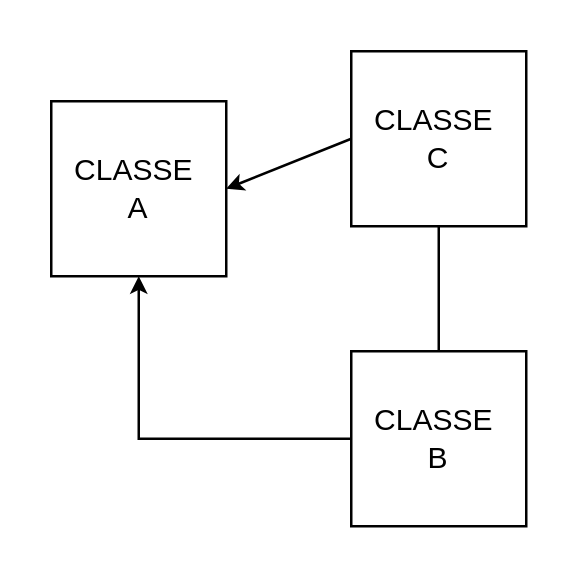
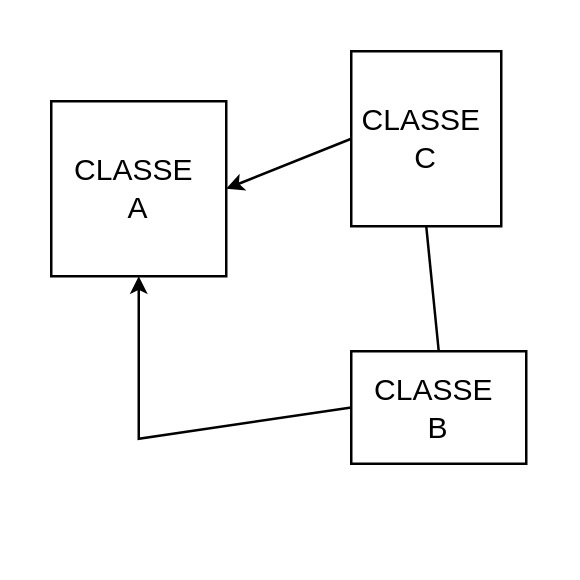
node "CLASSE C": size 175x175 -> 150x175
node "CLASSE B": size 175x175 -> 175x113
